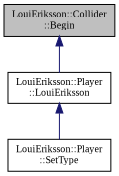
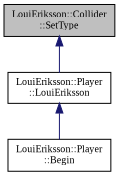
node "LouiEriksson::Collider ::Begin": label "LouiEriksson::Collider ::Begin" -> "LouiEriksson::Collider ::SetType"
node "LouiEriksson::Player ::SetType": label "LouiEriksson::Player ::SetType" -> "LouiEriksson::Player ::Begin"
